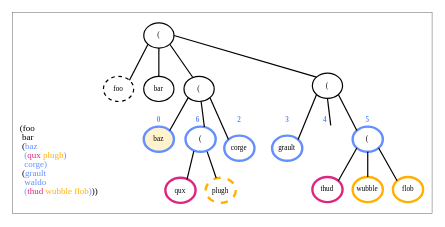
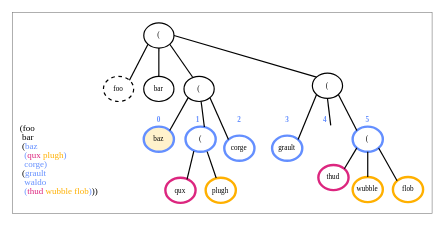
node "6": label "6" -> "1"
node "thud": moved (328, 189) -> (334, 177)
node "plugh": style dashed -> solid
